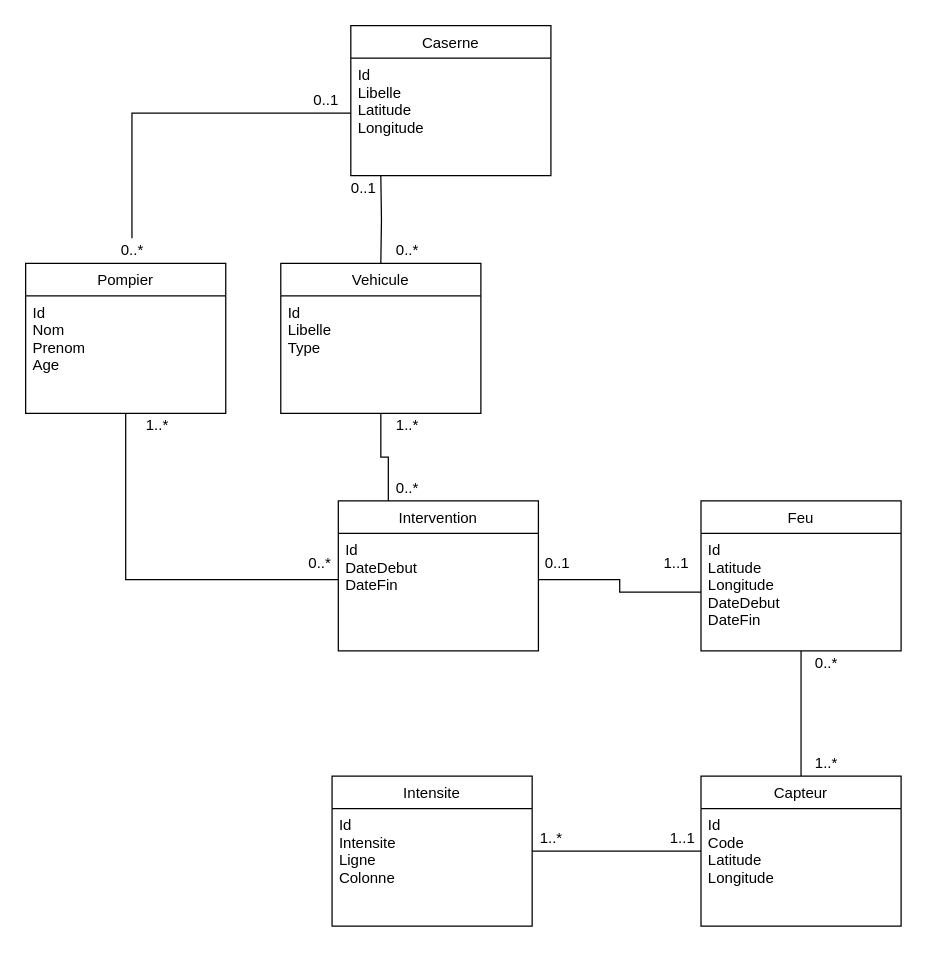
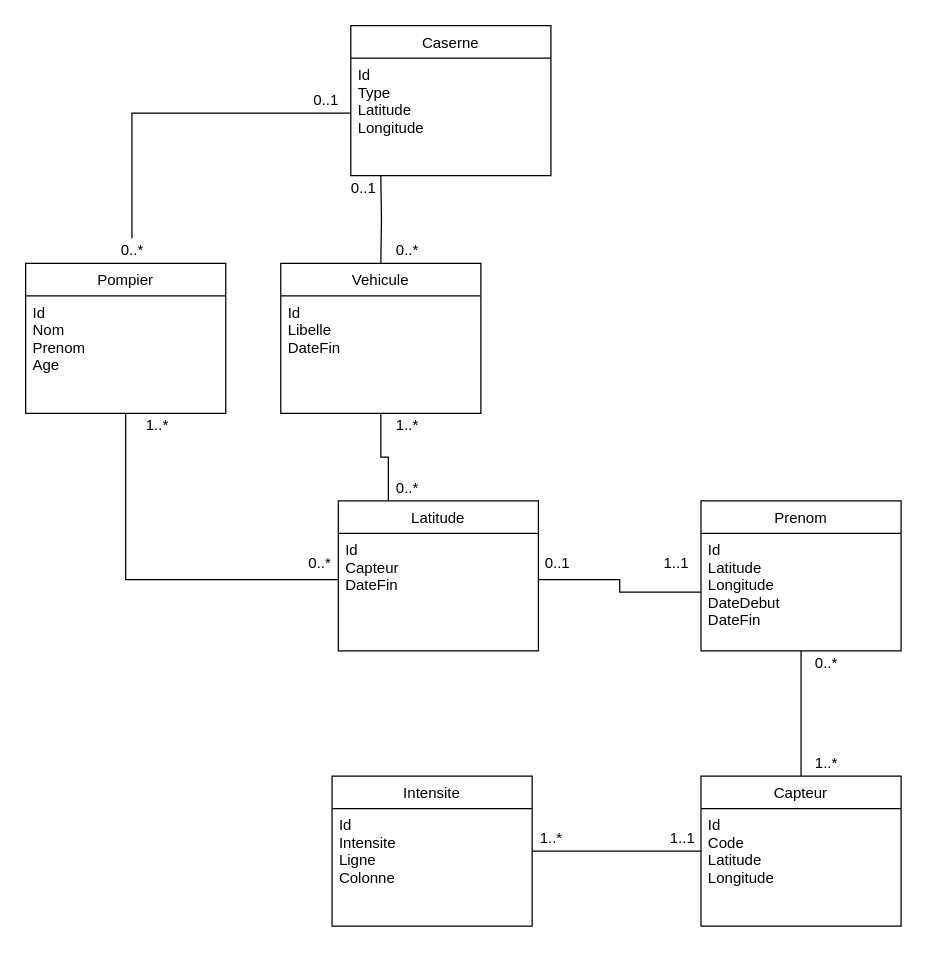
node "Id Libelle Latitude Longitude": label "Id Libelle Latitude Longitude" -> "Id Type Latitude Longitude"
node "Id Libelle Type": label "Id Libelle Type" -> "Id Libelle DateFin"
node "Intervention": label "Intervention" -> "Latitude"
node "Feu": label "Feu" -> "Prenom"
node "Id DateDebut DateFin": label "Id DateDebut DateFin" -> "Id Capteur DateFin"
